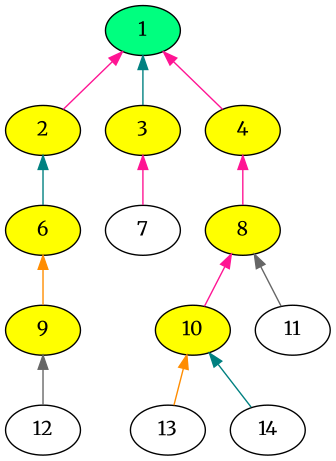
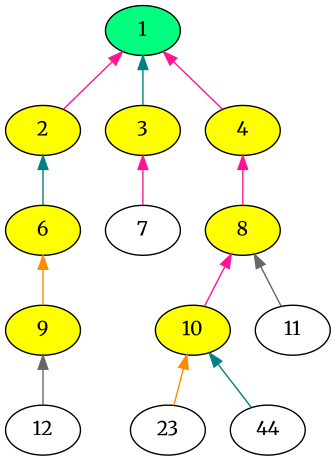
node "13": label "13" -> "23"
node "14": label "14" -> "44"
